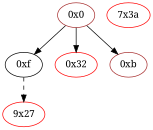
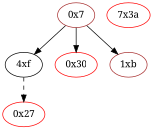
node "0x0": label "0x0" -> "0x7"
node "0xf": label "0xf" -> "4xf"
node "0x32": label "0x32" -> "0x30"
node "0xb": label "0xb" -> "1xb"
node "9x27": label "9x27" -> "0x27"
